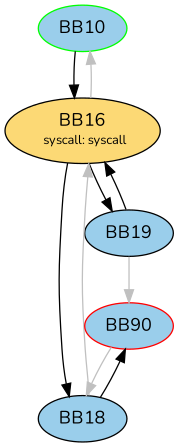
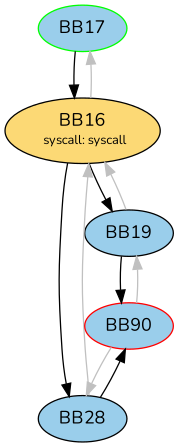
node "BB10": label "BB10" -> "BB17"
edge "BB19" -> "BB16": color black -> grey
edge "BB19" -> "BB90": color grey -> black
edge "BB90" -> "BB19": added
node "BB18": label "BB18" -> "BB28"
